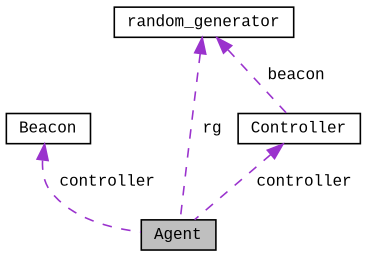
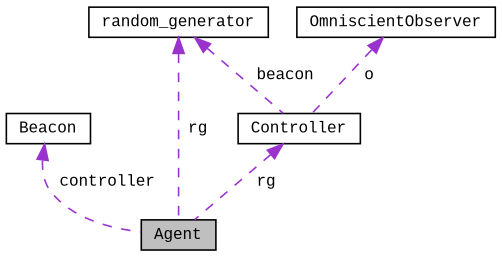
node "OmniscientObserver": added
edge "Agent" -> "Controller": label " controller" -> " rg"
